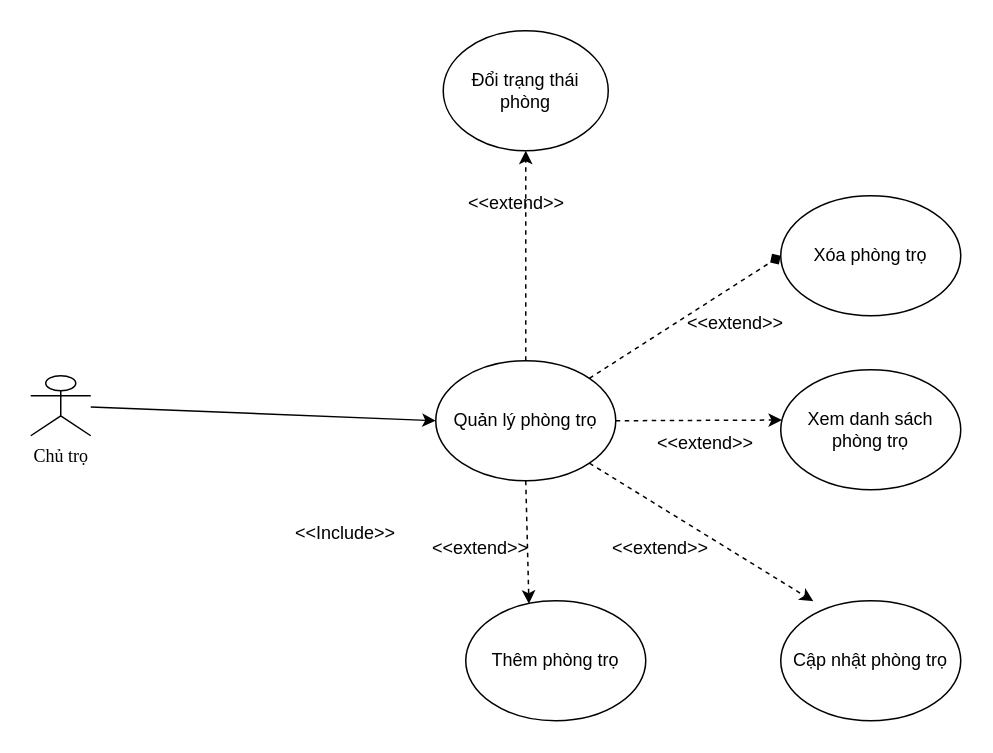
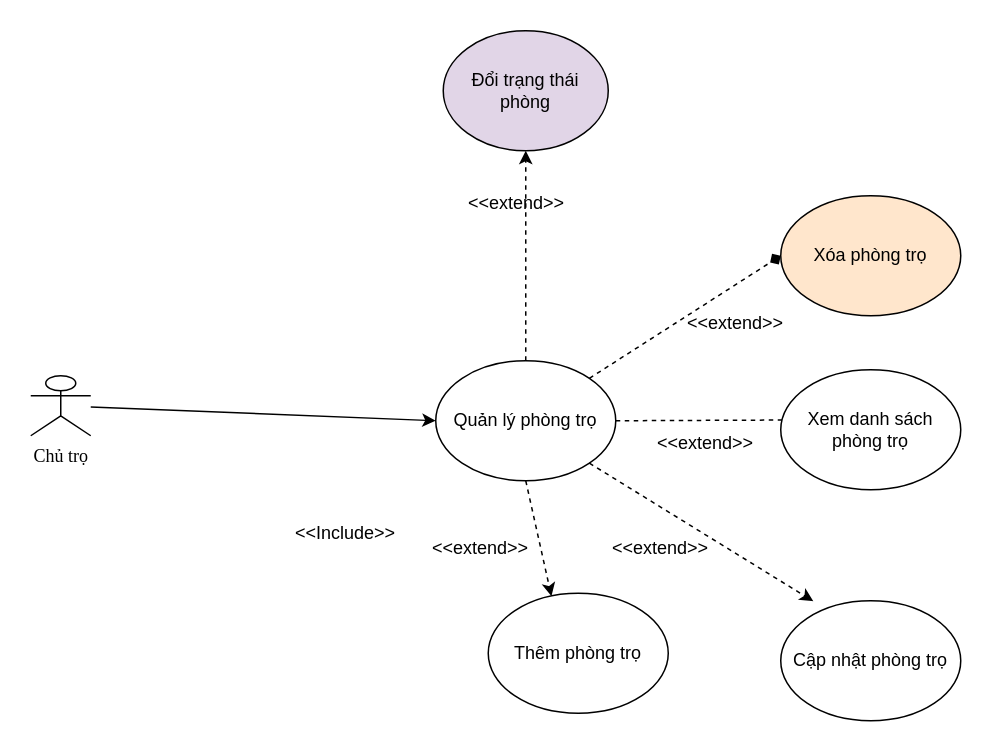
node "Đổi trạng thái phòng": fillcolor #ffffff -> #e1d5e7
node "Xóa phòng trọ": fillcolor #ffffff -> #ffe6cc
edge "Quản lý phòng trọ" -> "Xem danh sách phòng trọ": arrowhead classic -> none
node "Thêm phòng trọ": moved (556, 661) -> (578, 653)
